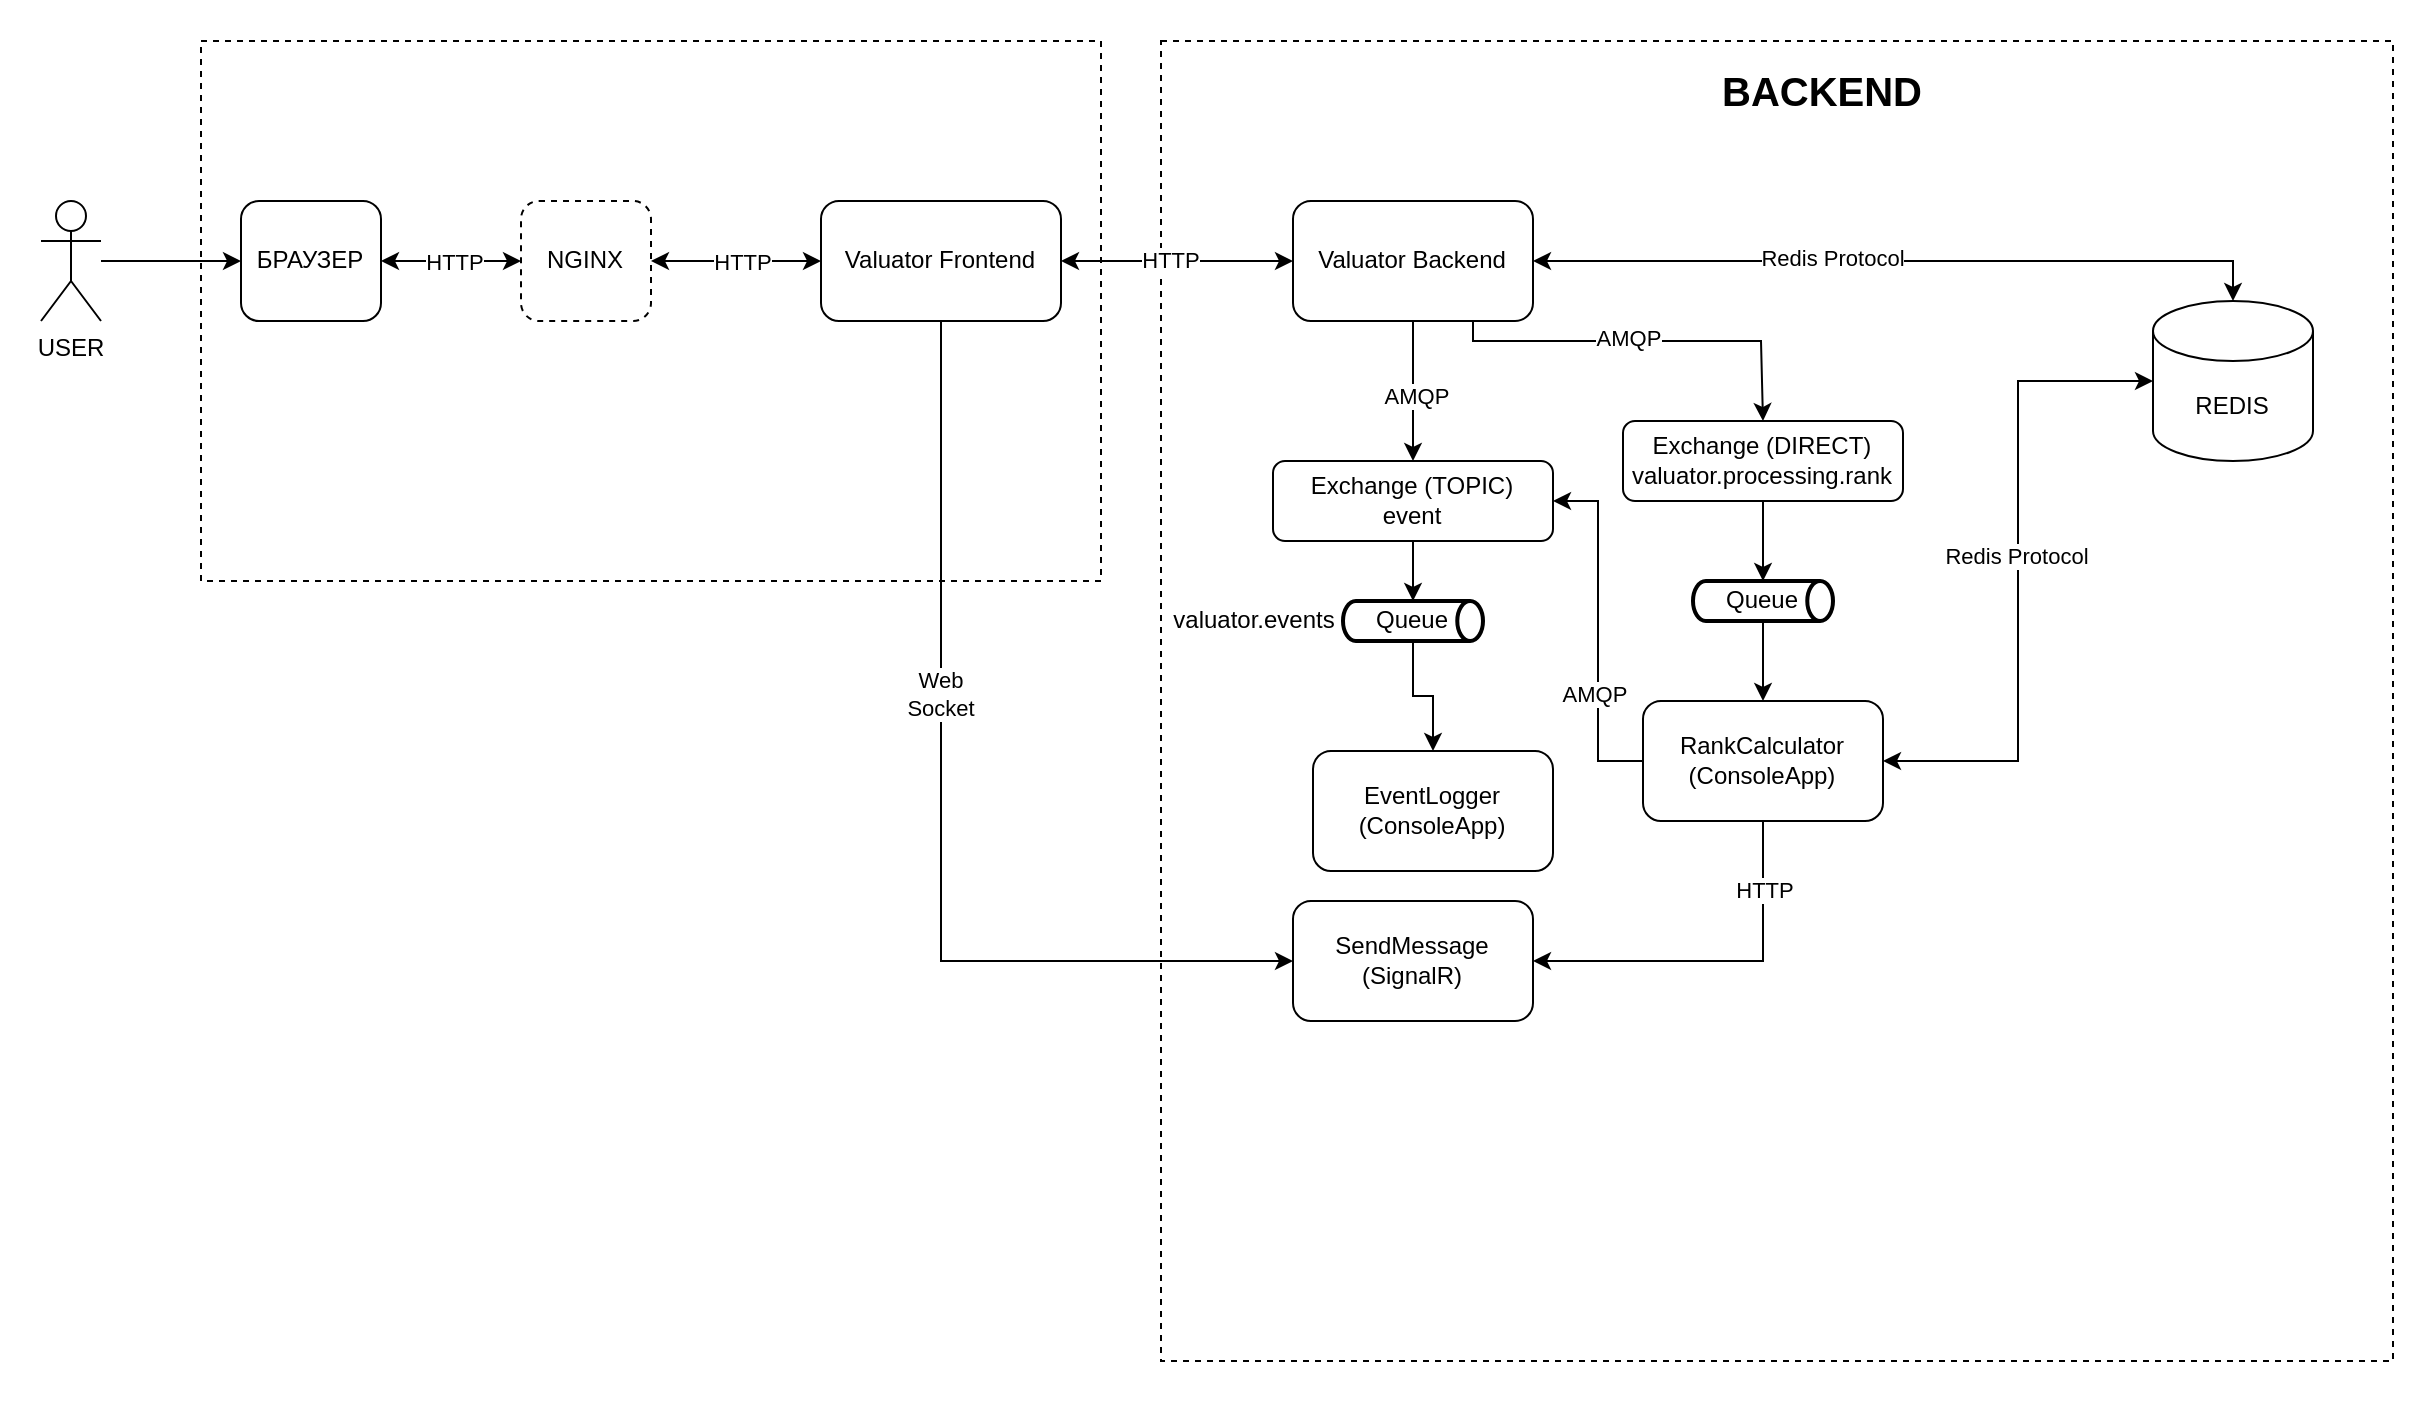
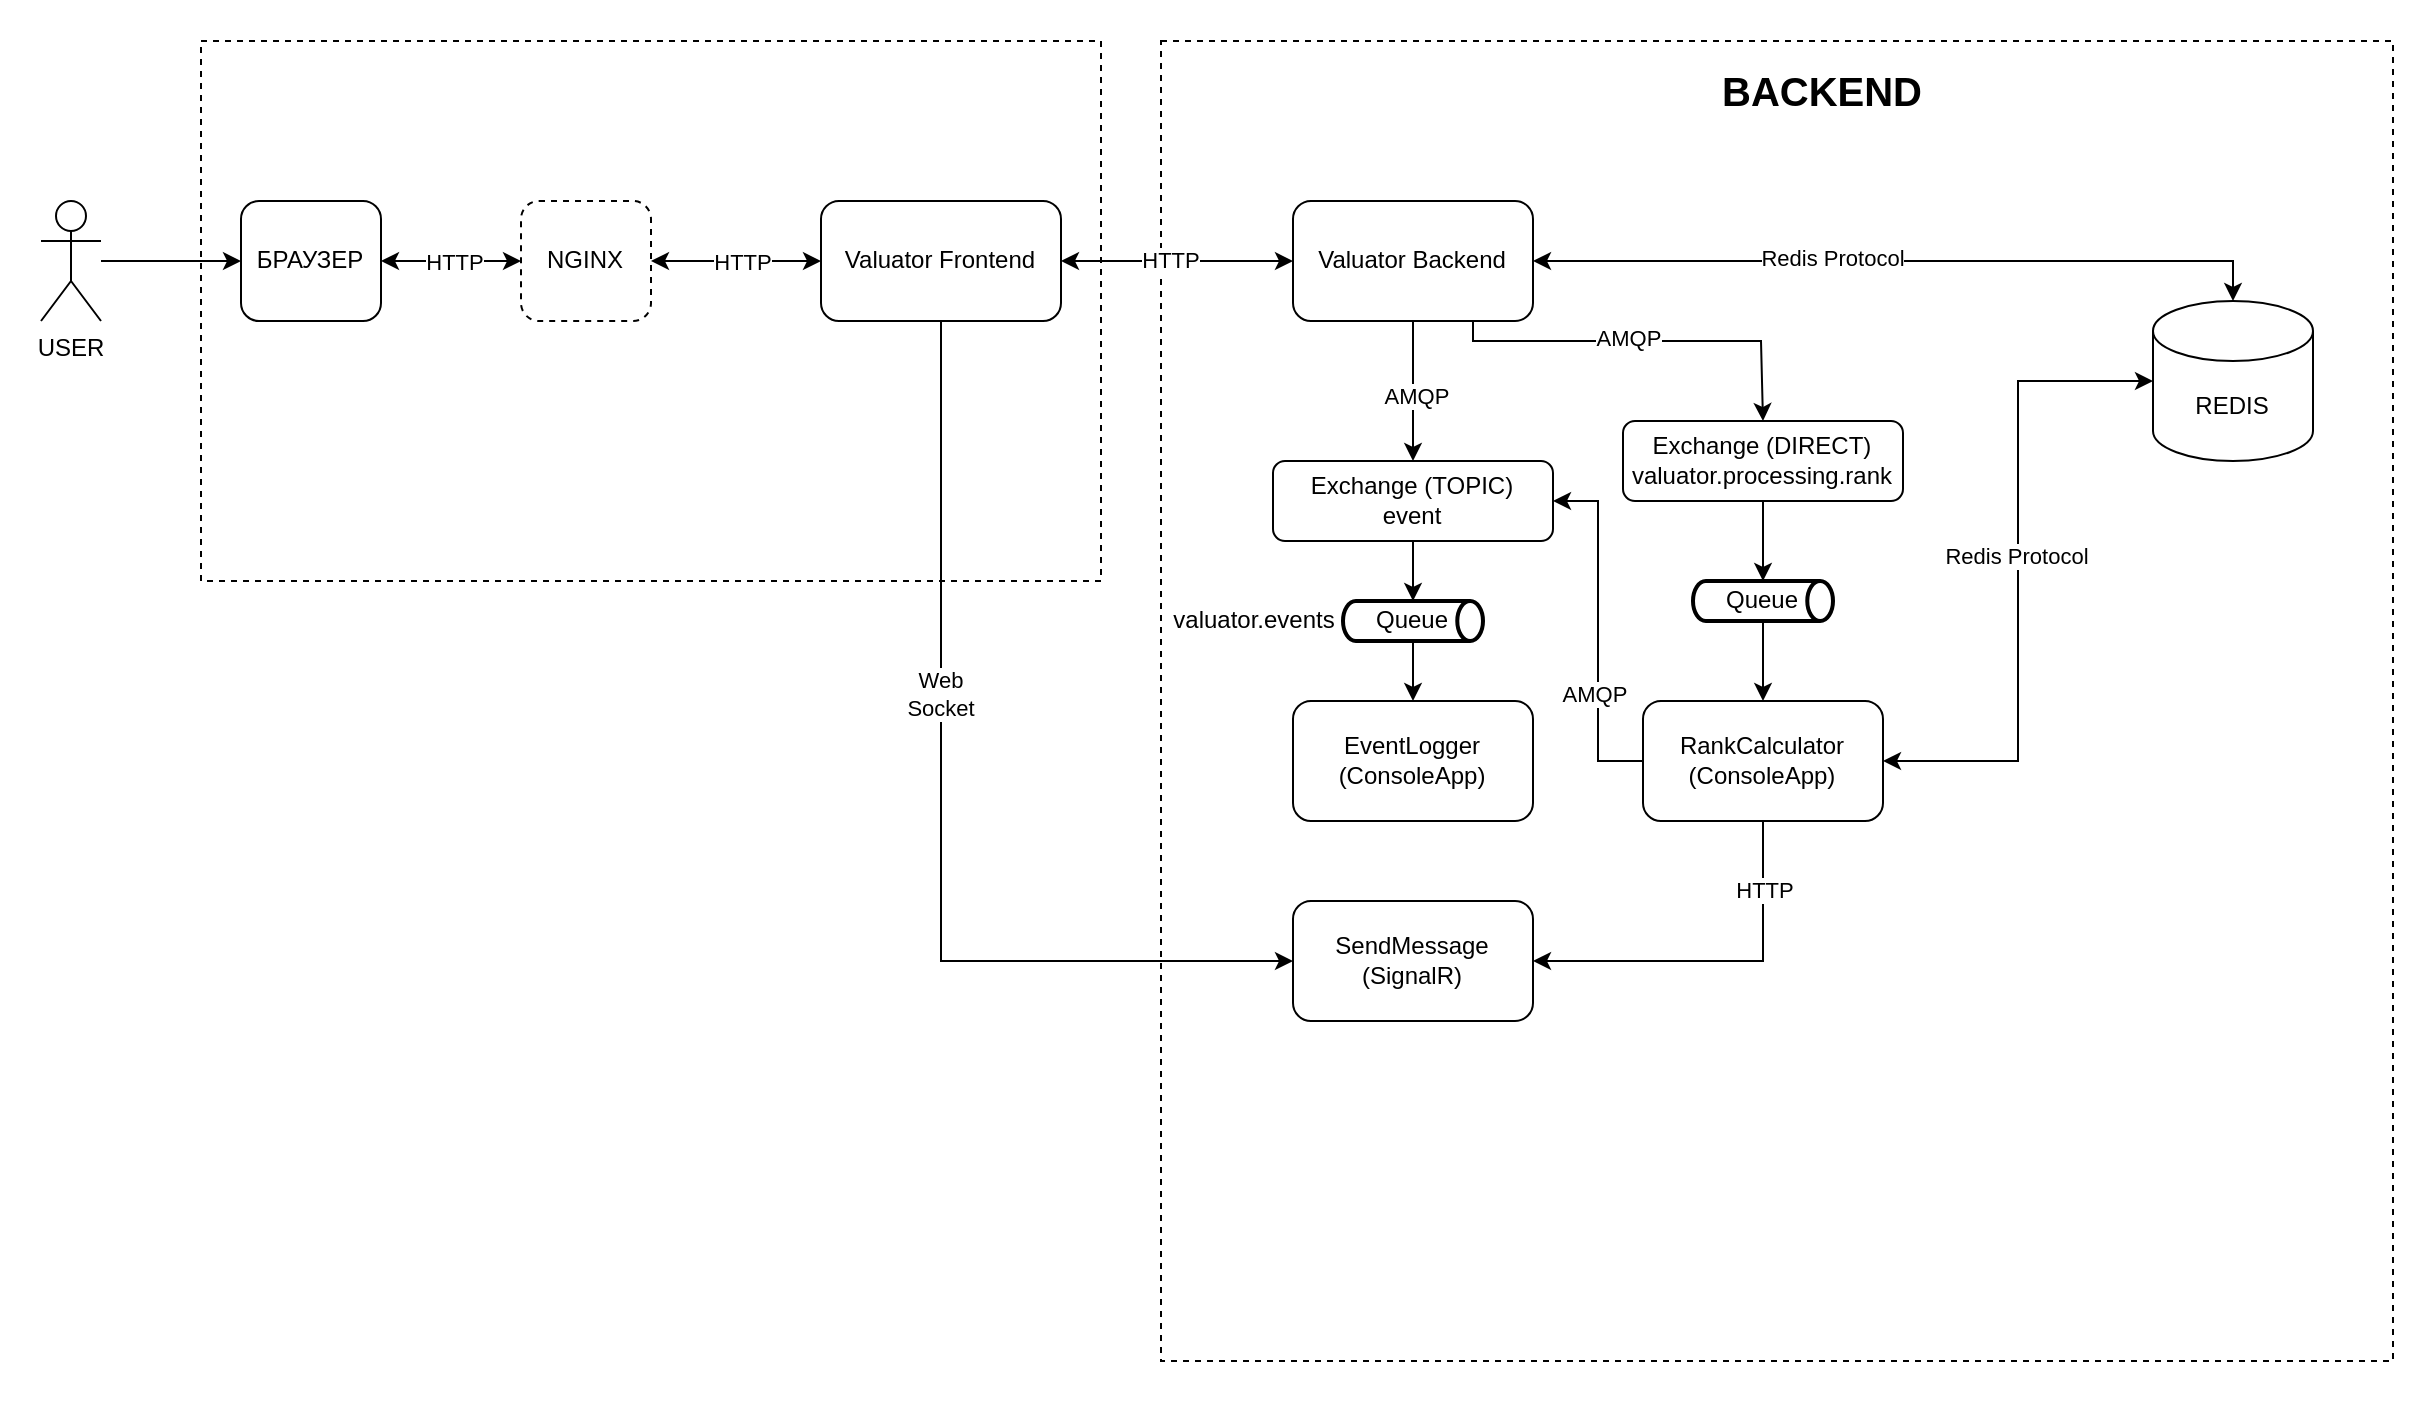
node "EventLogger (ConsoleApp)": moved (1433, 811) -> (1413, 761)
